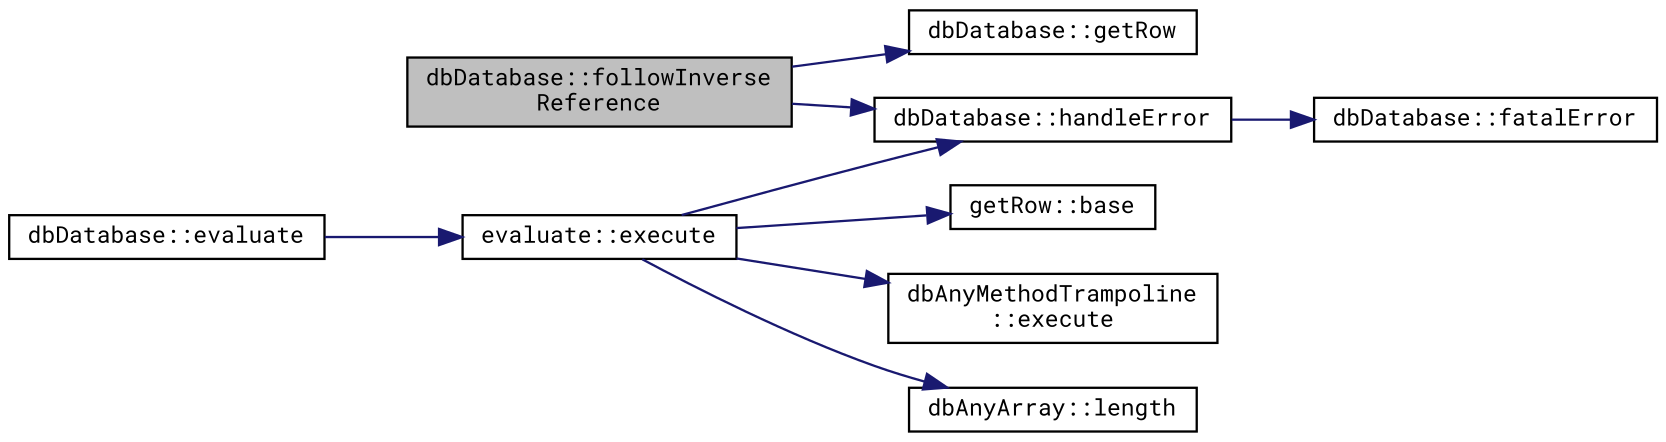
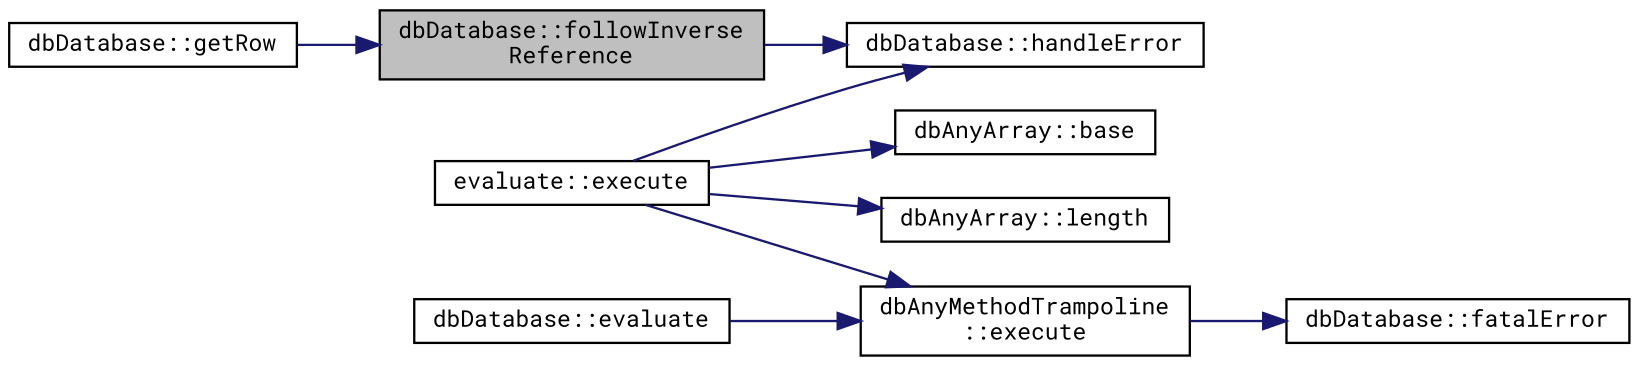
edge "dbDatabase::followInverse Reference" -> "dbDatabase::getRow": reversed
edge "dbDatabase::handleError" -> "dbDatabase::fatalError": now "dbAnyMethodTrampoline ::execute" -> "dbDatabase::fatalError"
node "getRow::base": label "getRow::base" -> "dbAnyArray::base"
edge "dbDatabase::evaluate" -> "evaluate::execute": now "dbDatabase::evaluate" -> "dbAnyMethodTrampoline ::execute"
